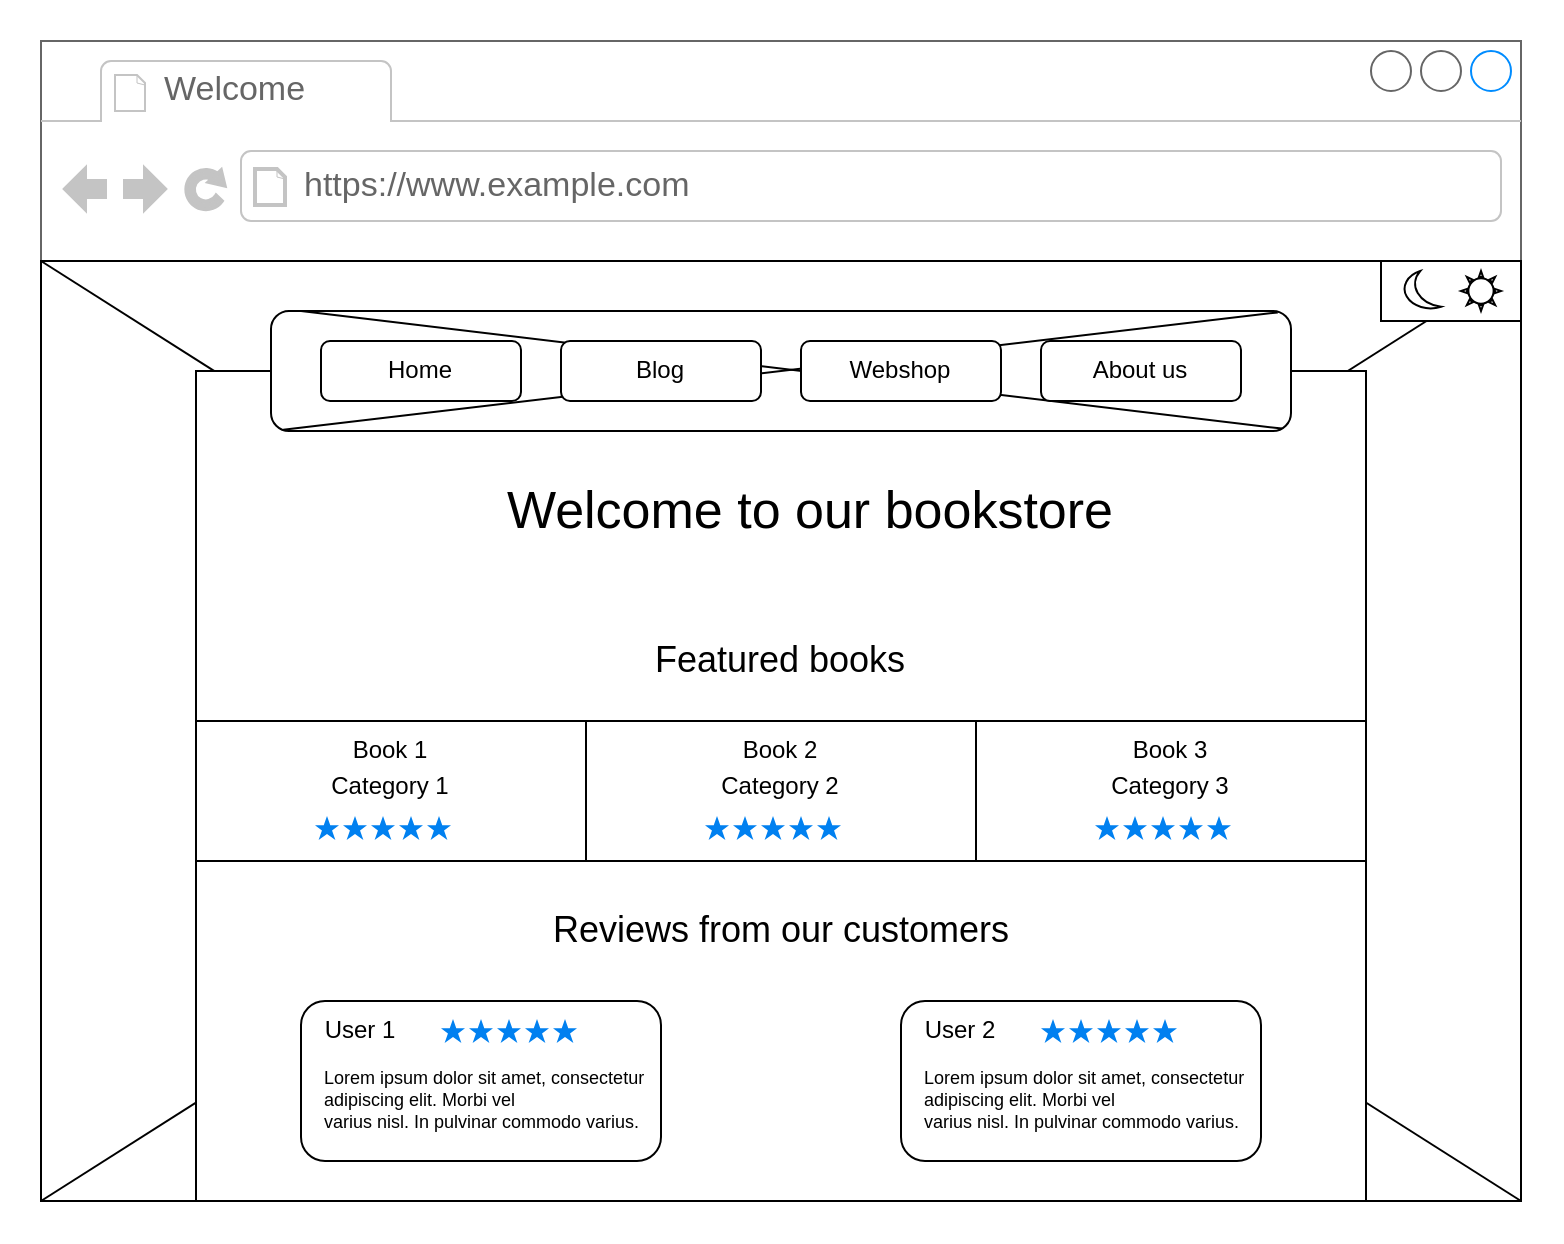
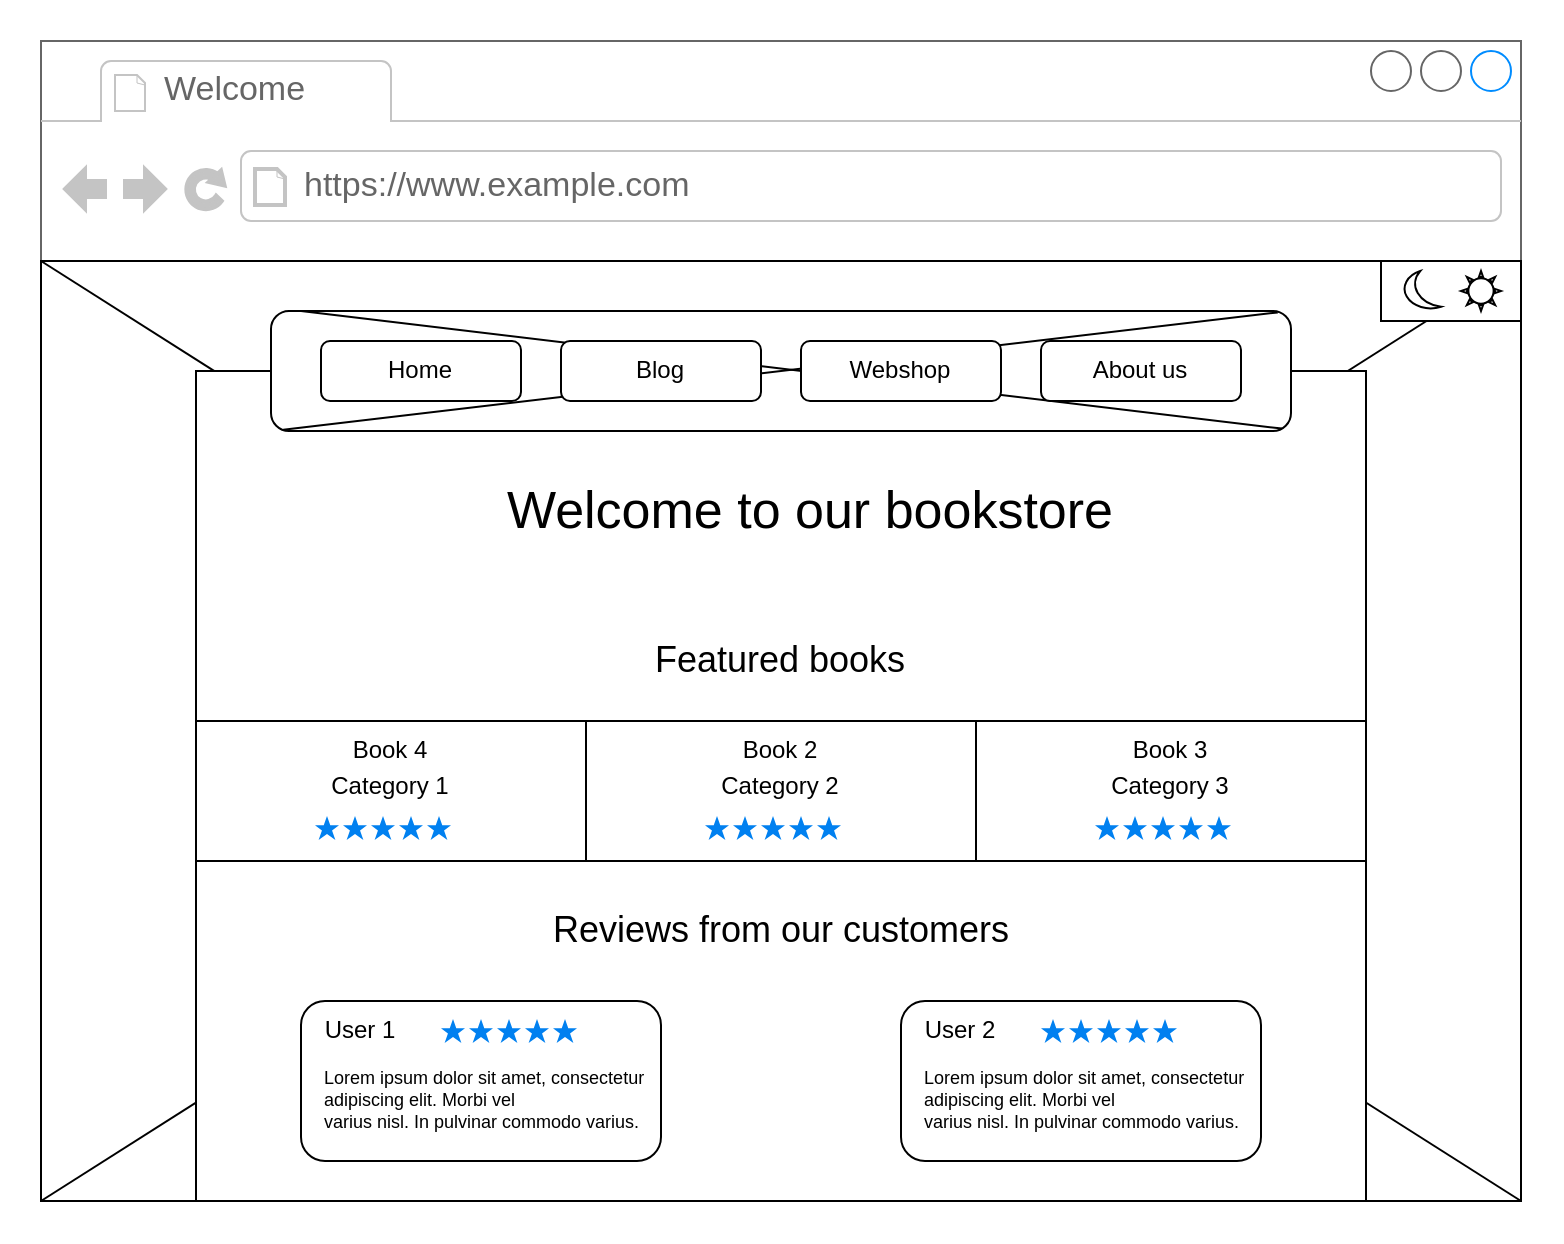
node "Book 1": label "Book 1" -> "Book 4"
